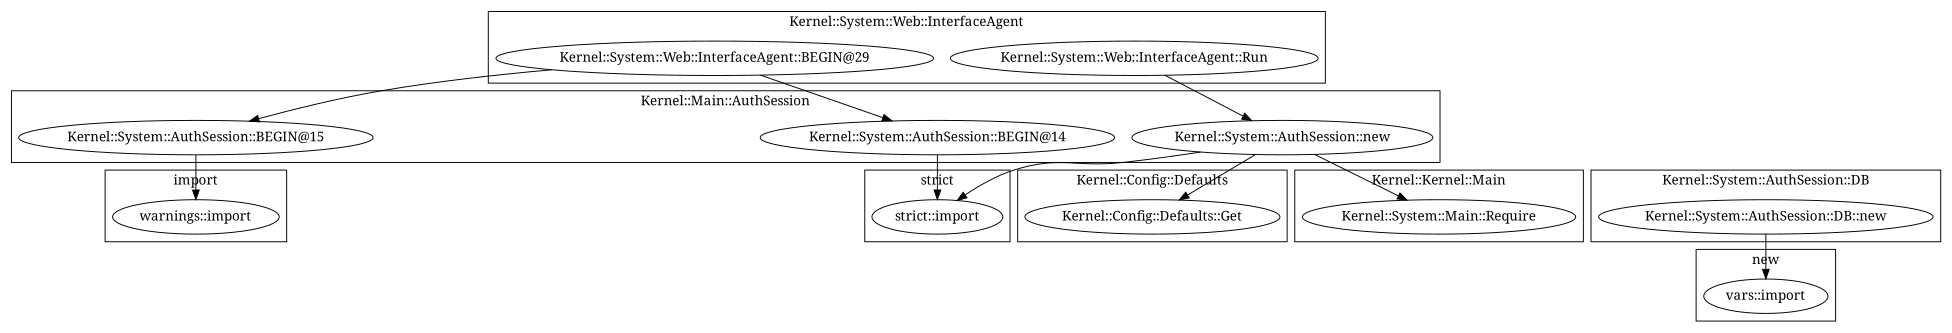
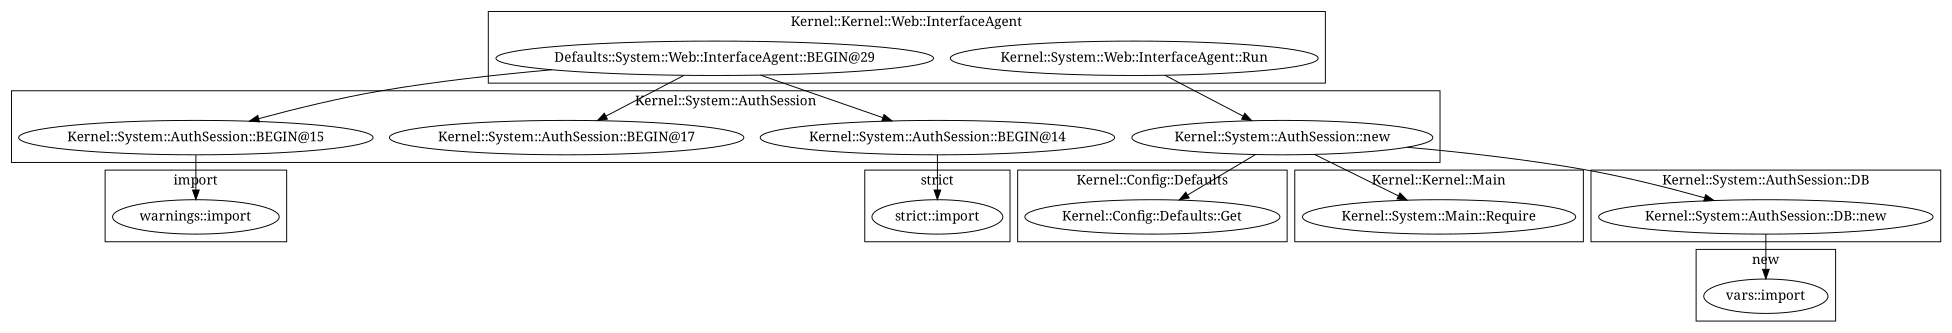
cluster "Kernel::System::Web::InterfaceAgent": label "Kernel::System::Web::InterfaceAgent" -> "Kernel::Kernel::Web::InterfaceAgent"
node "Kernel::System::Web::InterfaceAgent::BEGIN@29": label "Kernel::System::Web::InterfaceAgent::BEGIN@29" -> "Defaults::System::Web::InterfaceAgent::BEGIN@29"
cluster "Kernel::Main::AuthSession": label "Kernel::Main::AuthSession" -> "Kernel::System::AuthSession"
node "Kernel::System::AuthSession::BEGIN@17": added
edge "Kernel::System::AuthSession::new" -> "strict::import": now "Kernel::System::AuthSession::new" -> "Kernel::System::AuthSession::DB::new"
